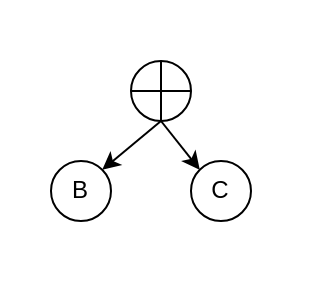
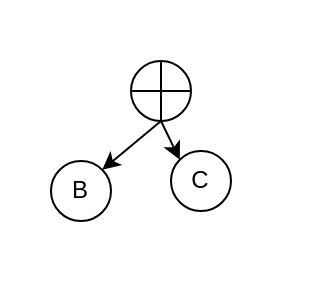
node "C": moved (221, 191) -> (201, 181)
